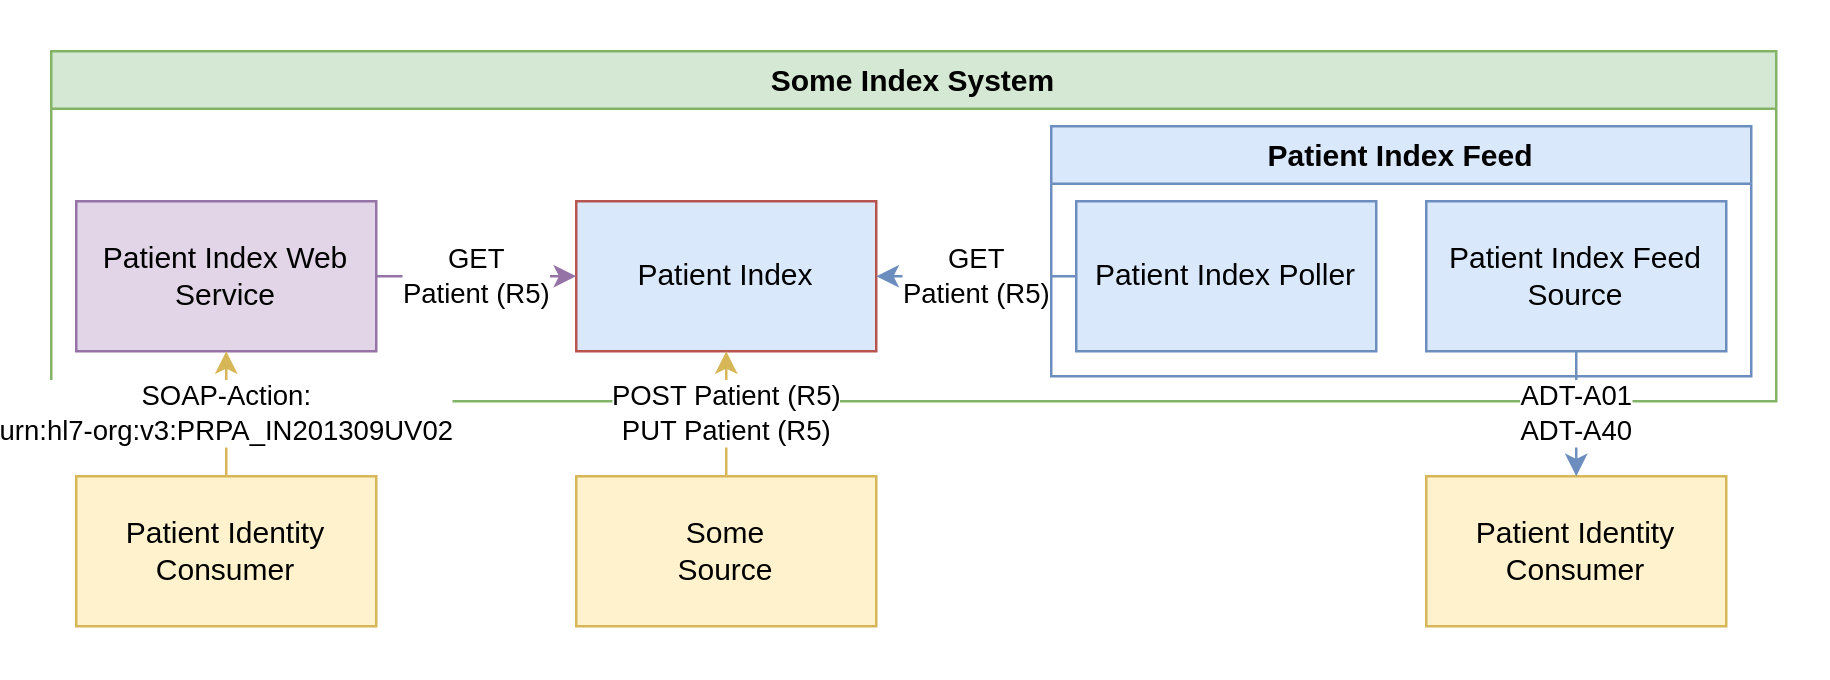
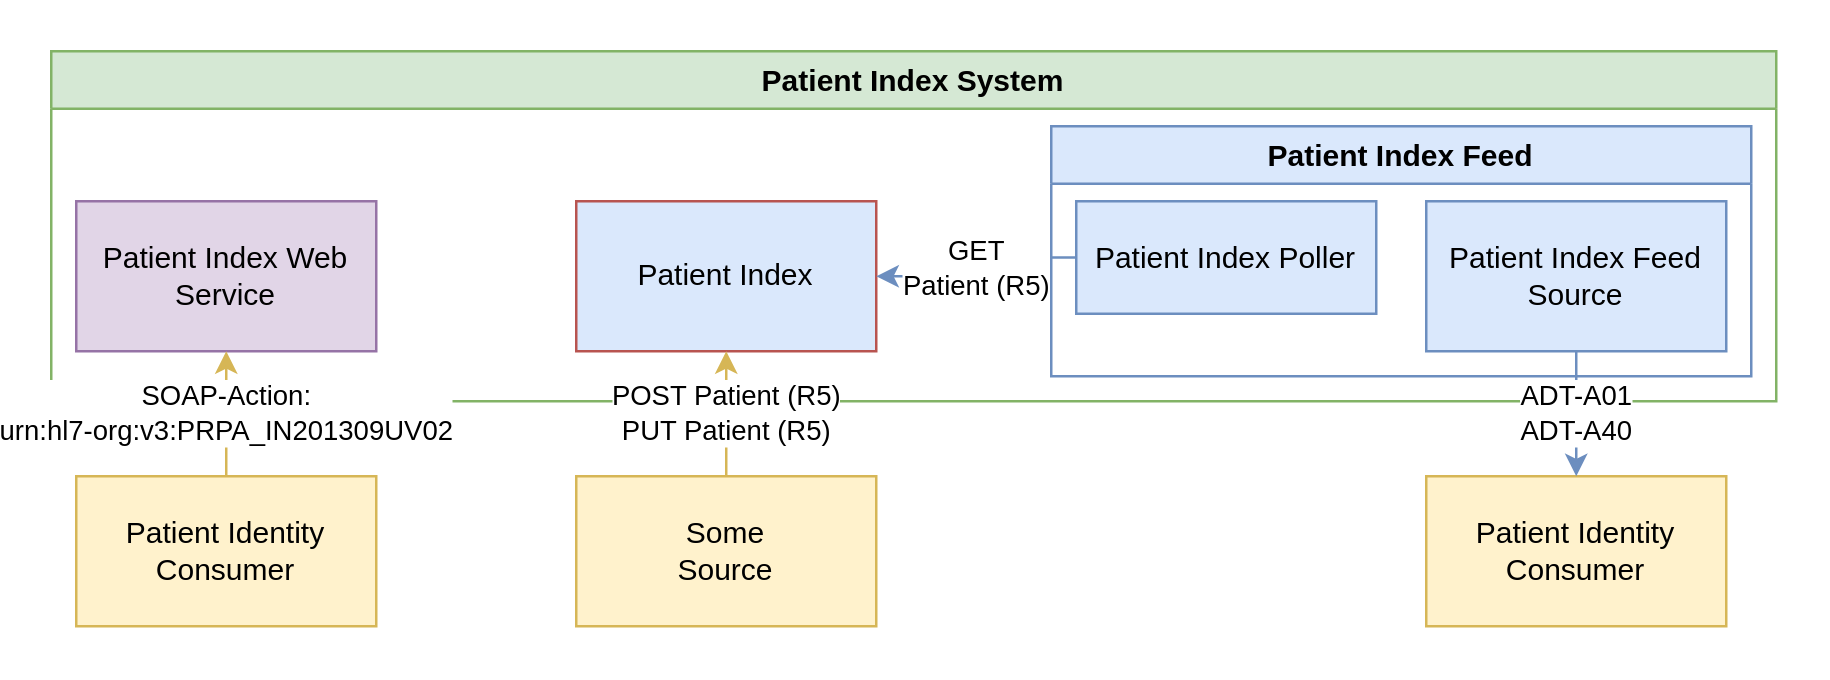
node "Some Index System": label "Some Index System" -> "Patient Index System"
edge "Patient Index Web Service" -> "Patient Index": removed, label "GET Patient (R5)"
node "Patient Index Poller": size 300x150 -> 300x113
